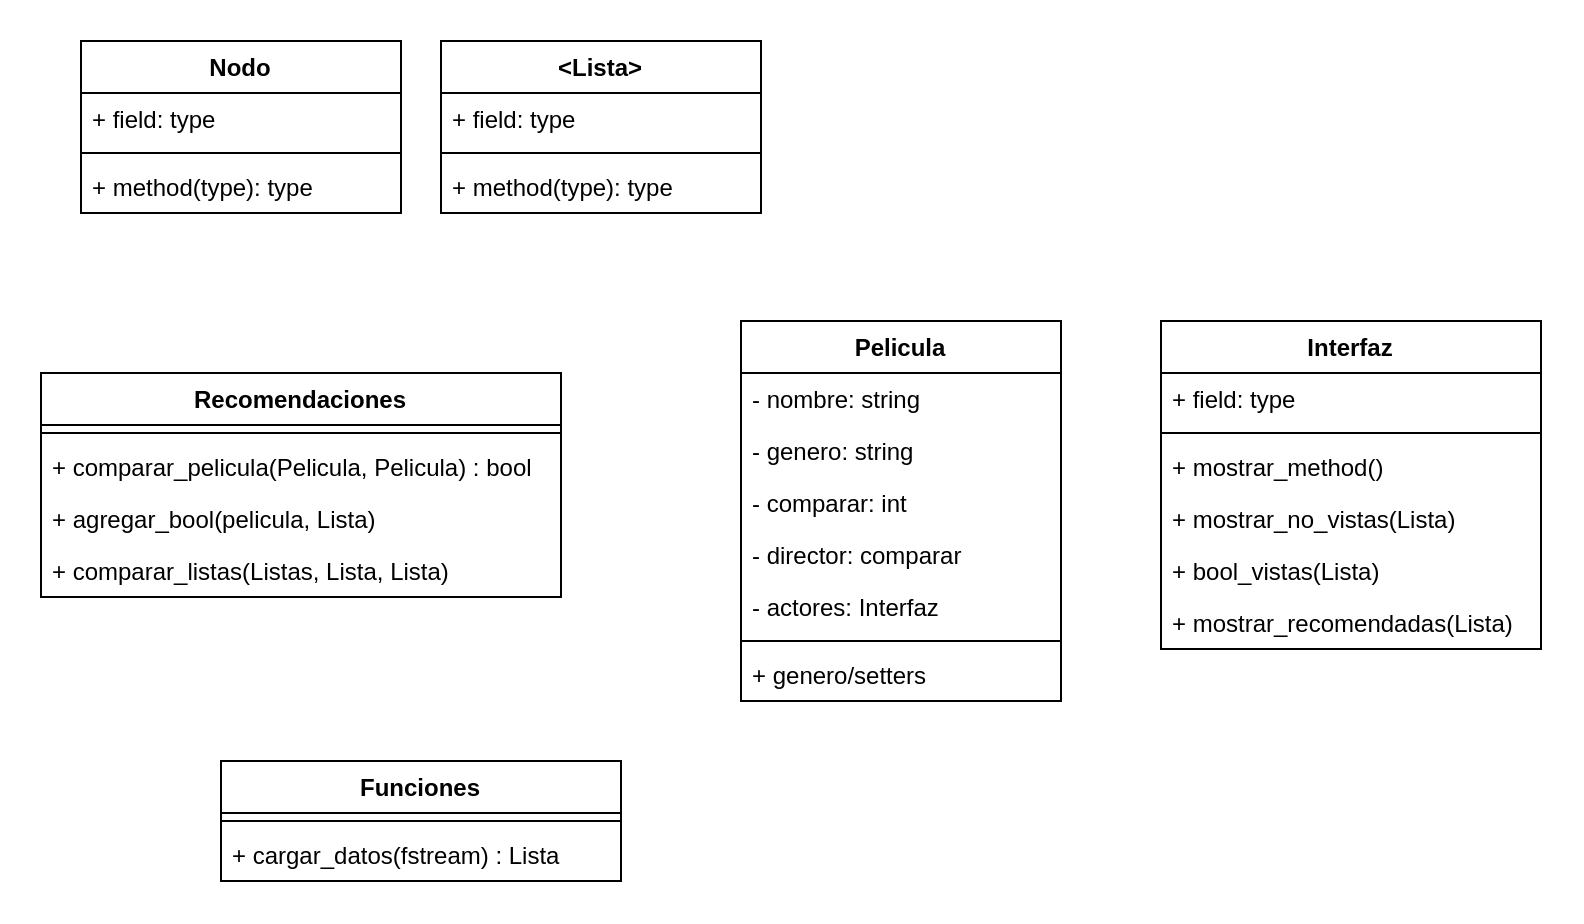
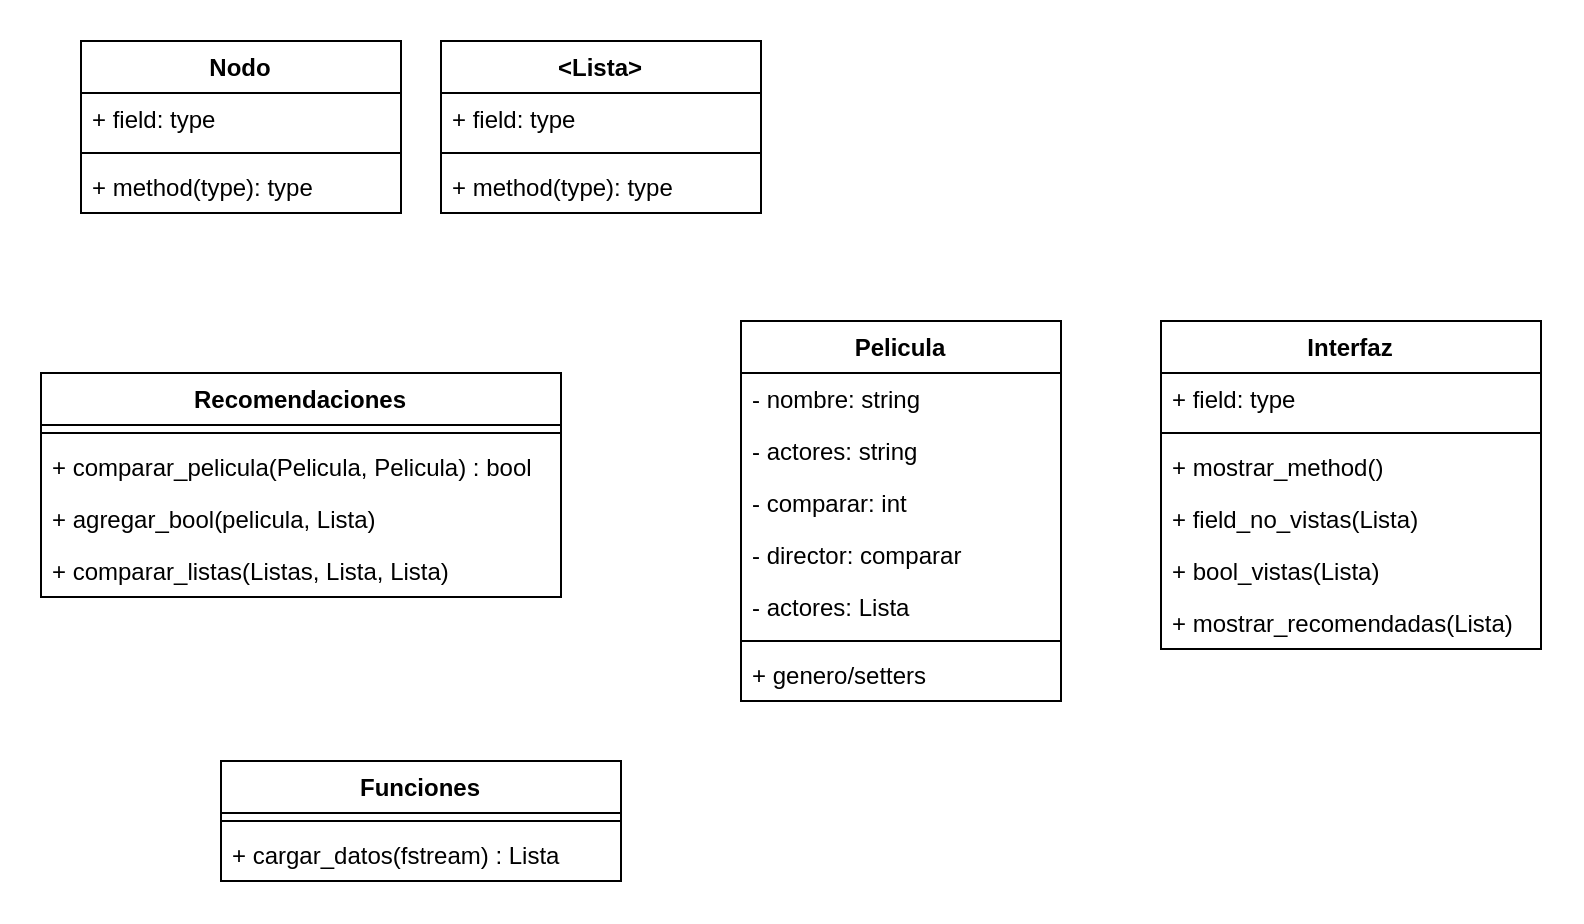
node "- genero: string": label "- genero: string" -> "- actores: string"
node "+ mostrar_no_vistas(Lista)": label "+ mostrar_no_vistas(Lista)" -> "+ field_no_vistas(Lista)"
node "- actores: Interfaz": label "- actores: Interfaz" -> "- actores: Lista"
